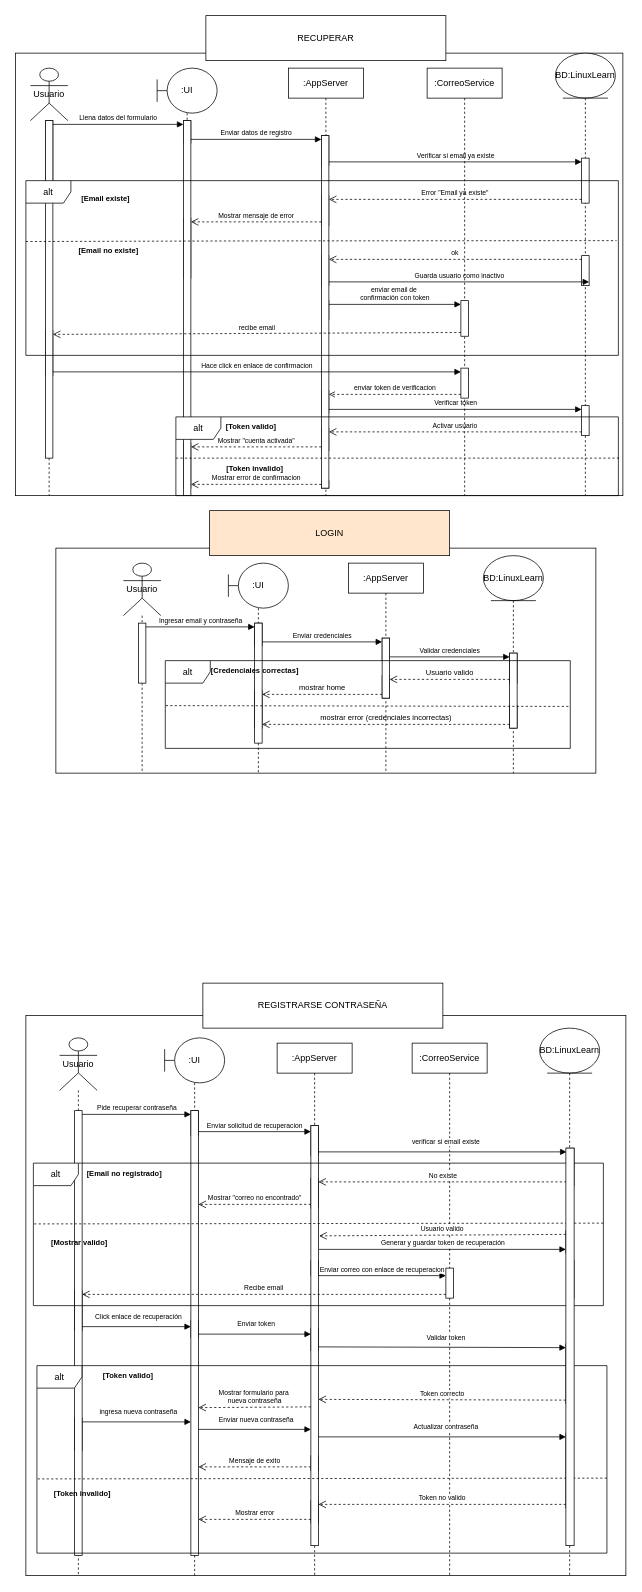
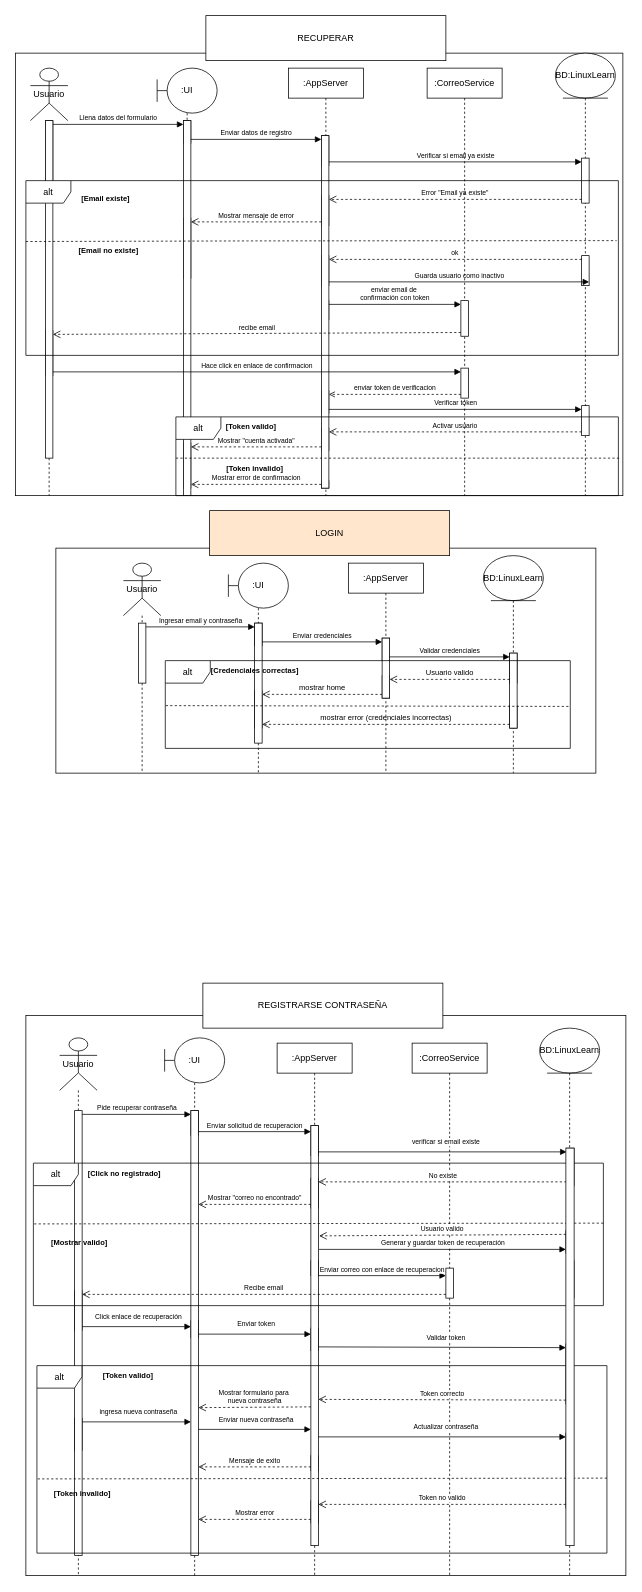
node "[Email no registrado]": label "[Email no registrado]" -> "[Click no registrado]"
